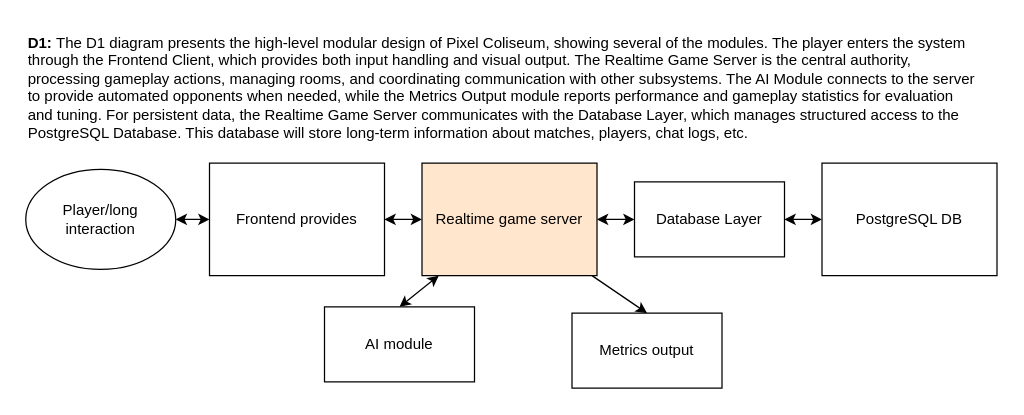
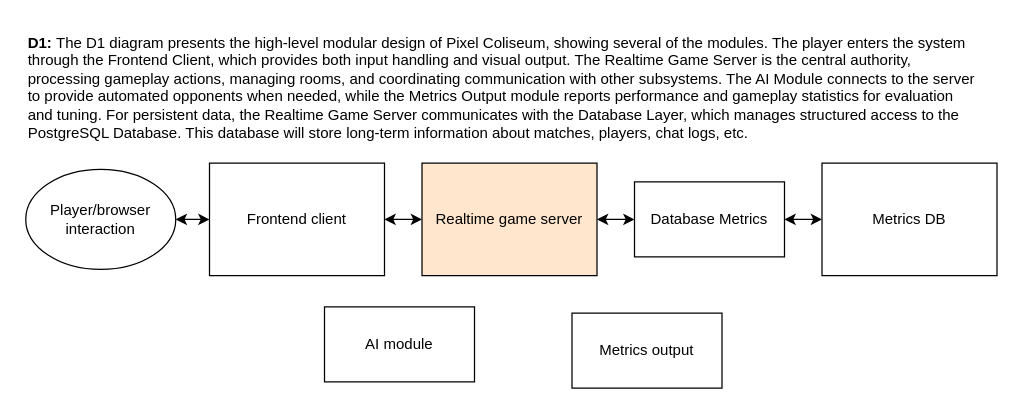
node "Player/long interaction": label "Player/long interaction" -> "Player/browser interaction"
node "Frontend provides": label "Frontend provides" -> "Frontend client"
node "Database Layer": label "Database Layer" -> "Database Metrics"
node "PostgreSQL DB": label "PostgreSQL DB" -> "Metrics DB"
edge "Realtime game server" -- "AI module": removed
edge "Realtime game server" -> "Metrics output": removed
